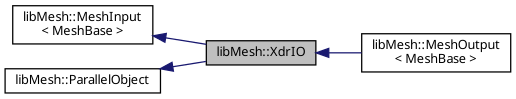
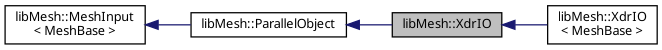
edge "libMesh::XdrIO" -> "libMesh::MeshInput < MeshBase >": now "libMesh::ParallelObject" -> "libMesh::MeshInput < MeshBase >"
node "libMesh::MeshOutput < MeshBase >": label "libMesh::MeshOutput < MeshBase >" -> "libMesh::XdrIO < MeshBase >"
